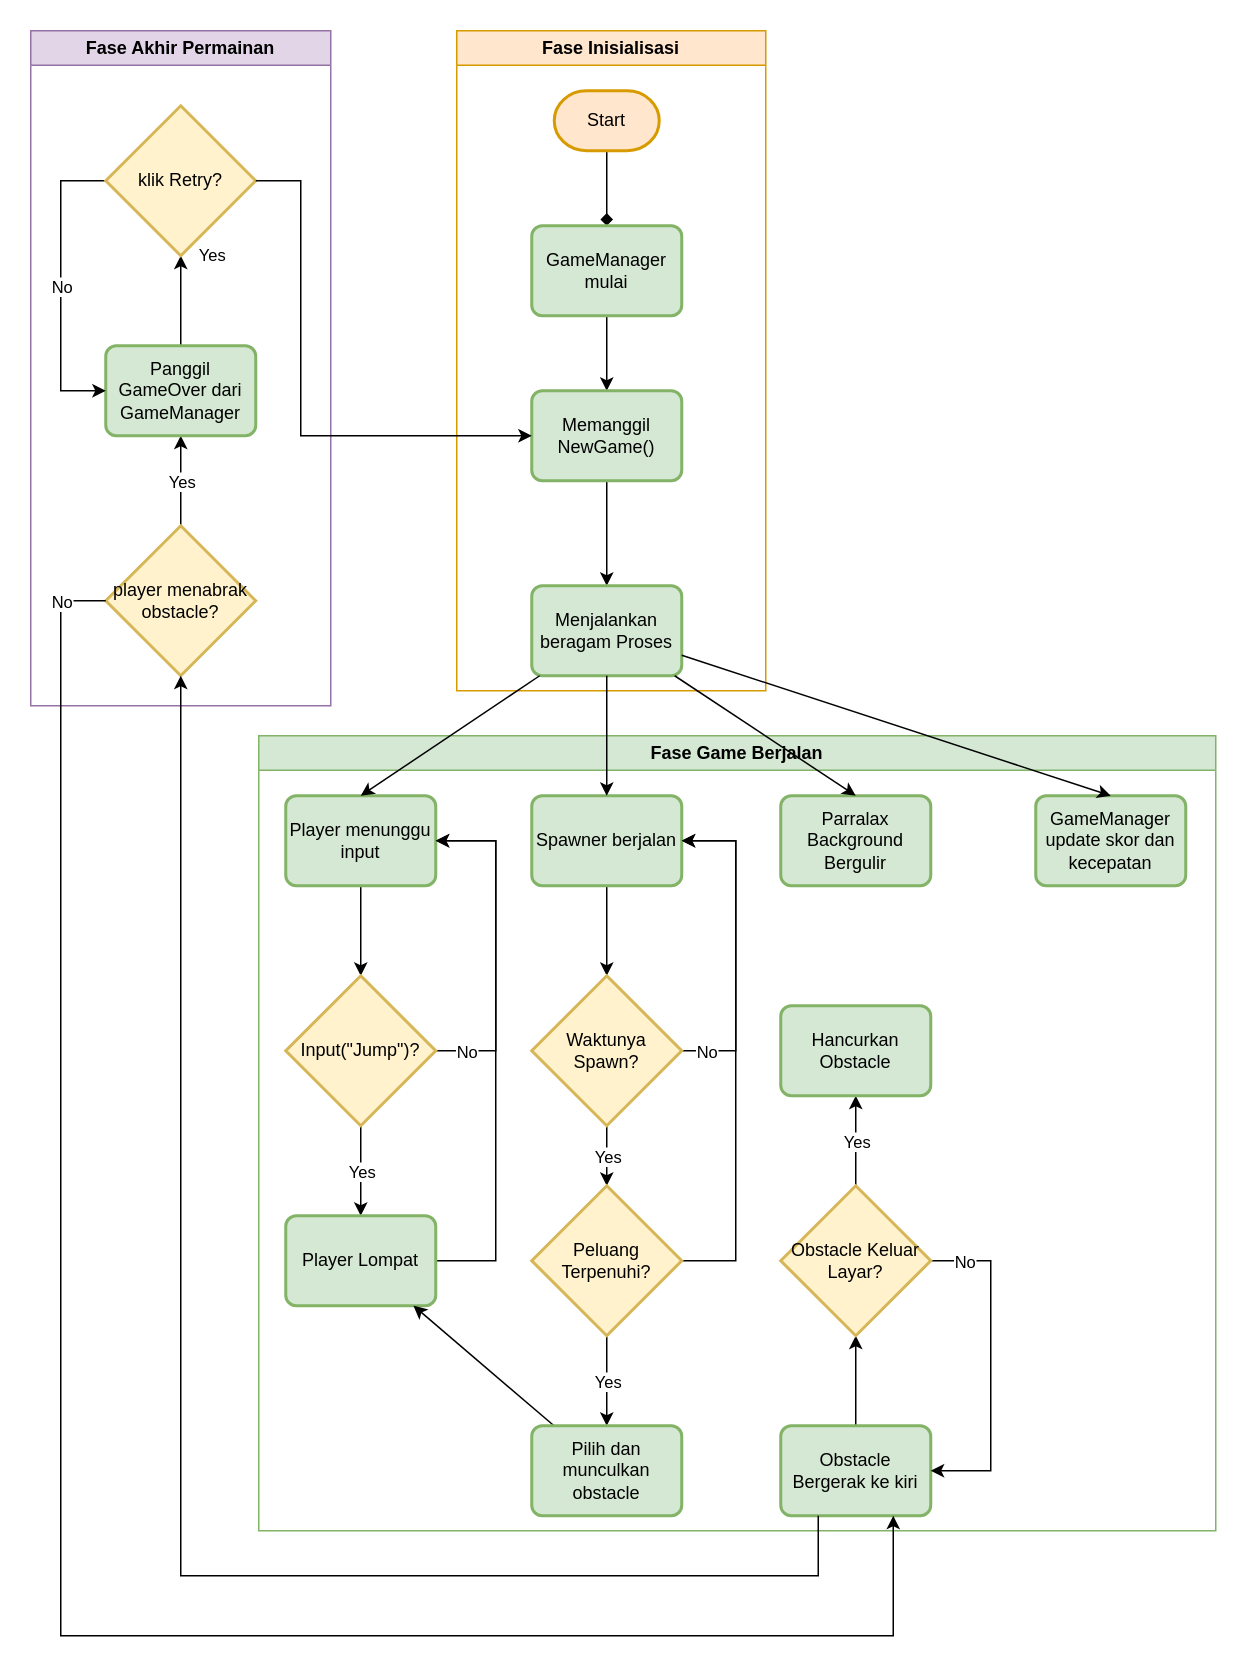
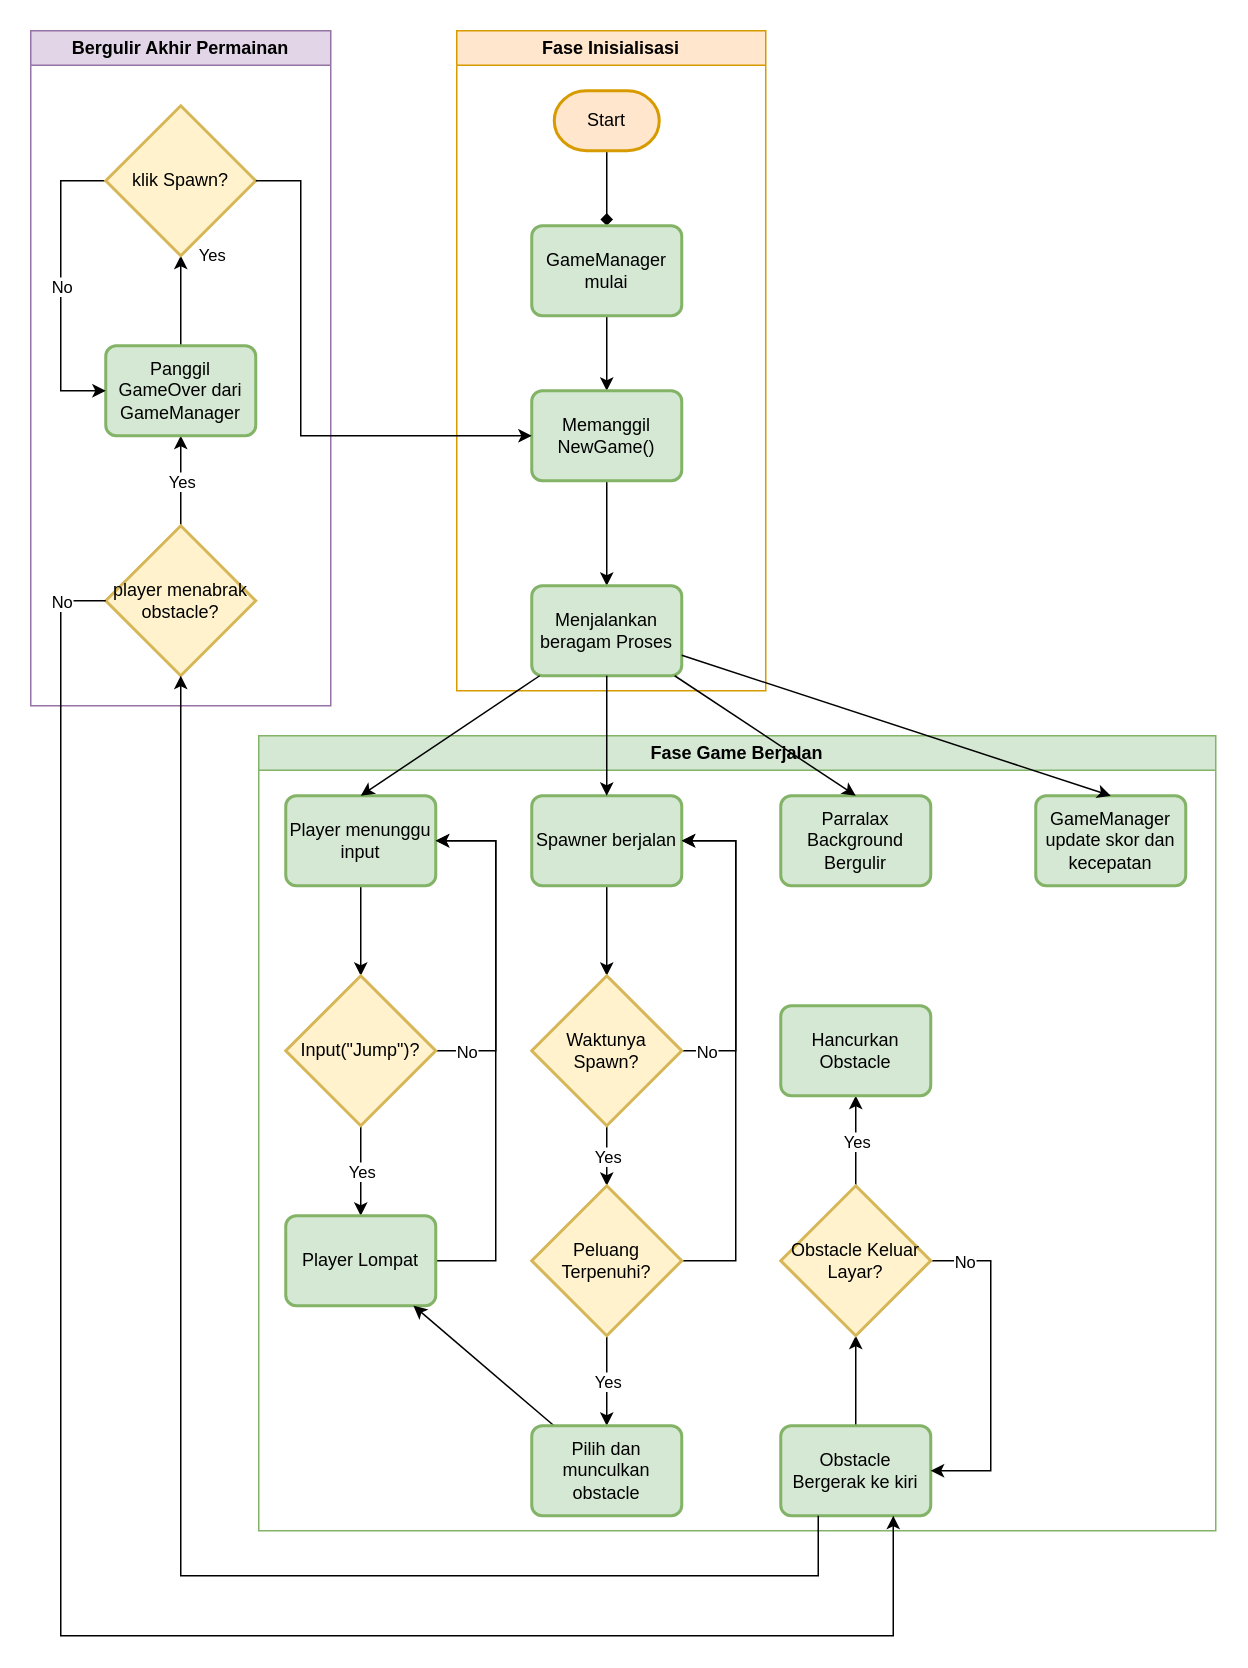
node "Fase Akhir Permainan": label "Fase Akhir Permainan" -> "Bergulir Akhir Permainan"
node "klik Retry?": label "klik Retry?" -> "klik Spawn?"
